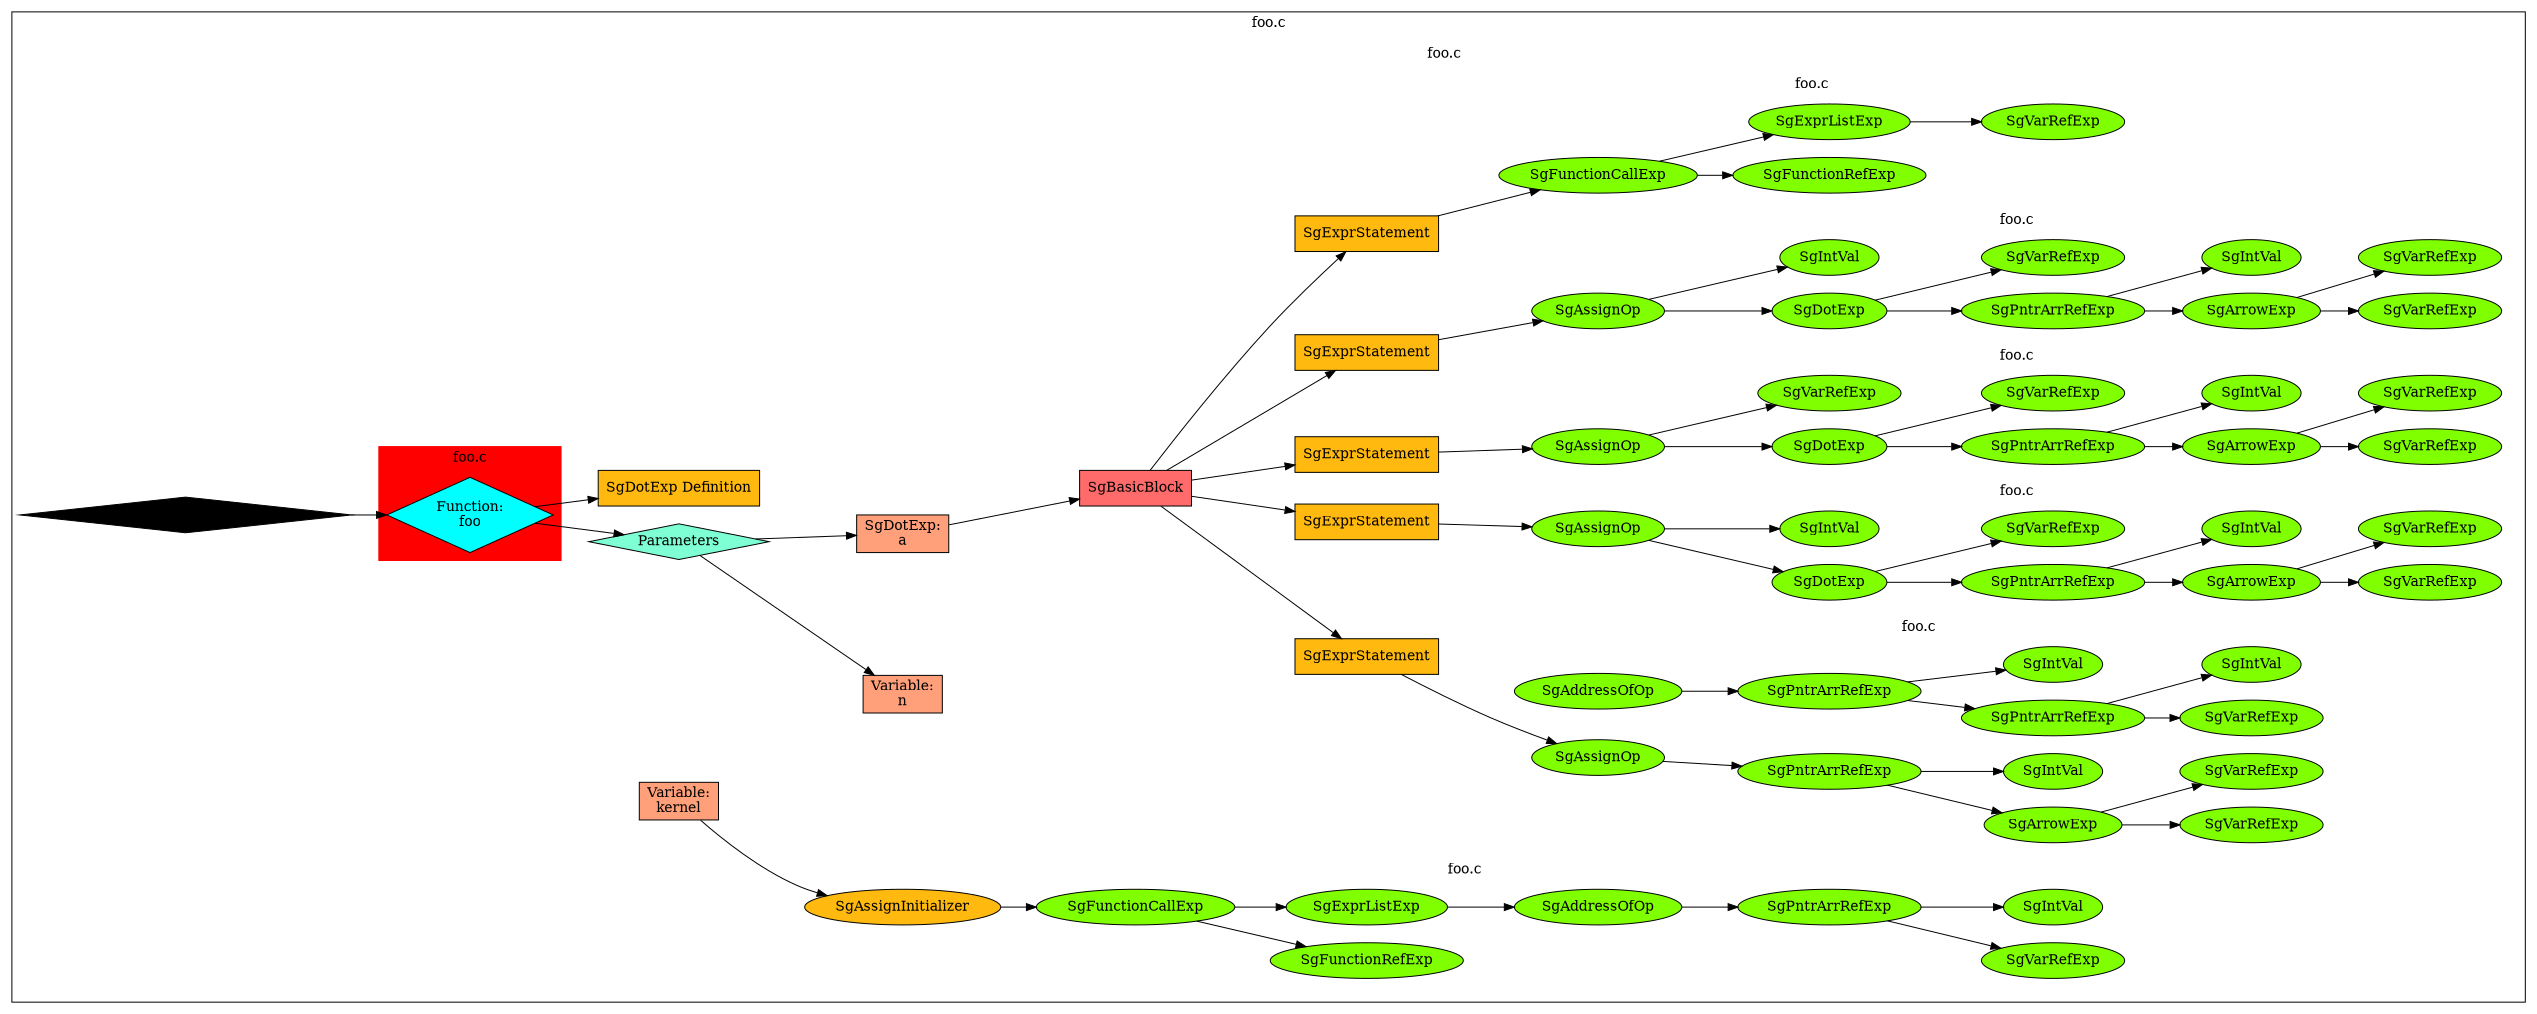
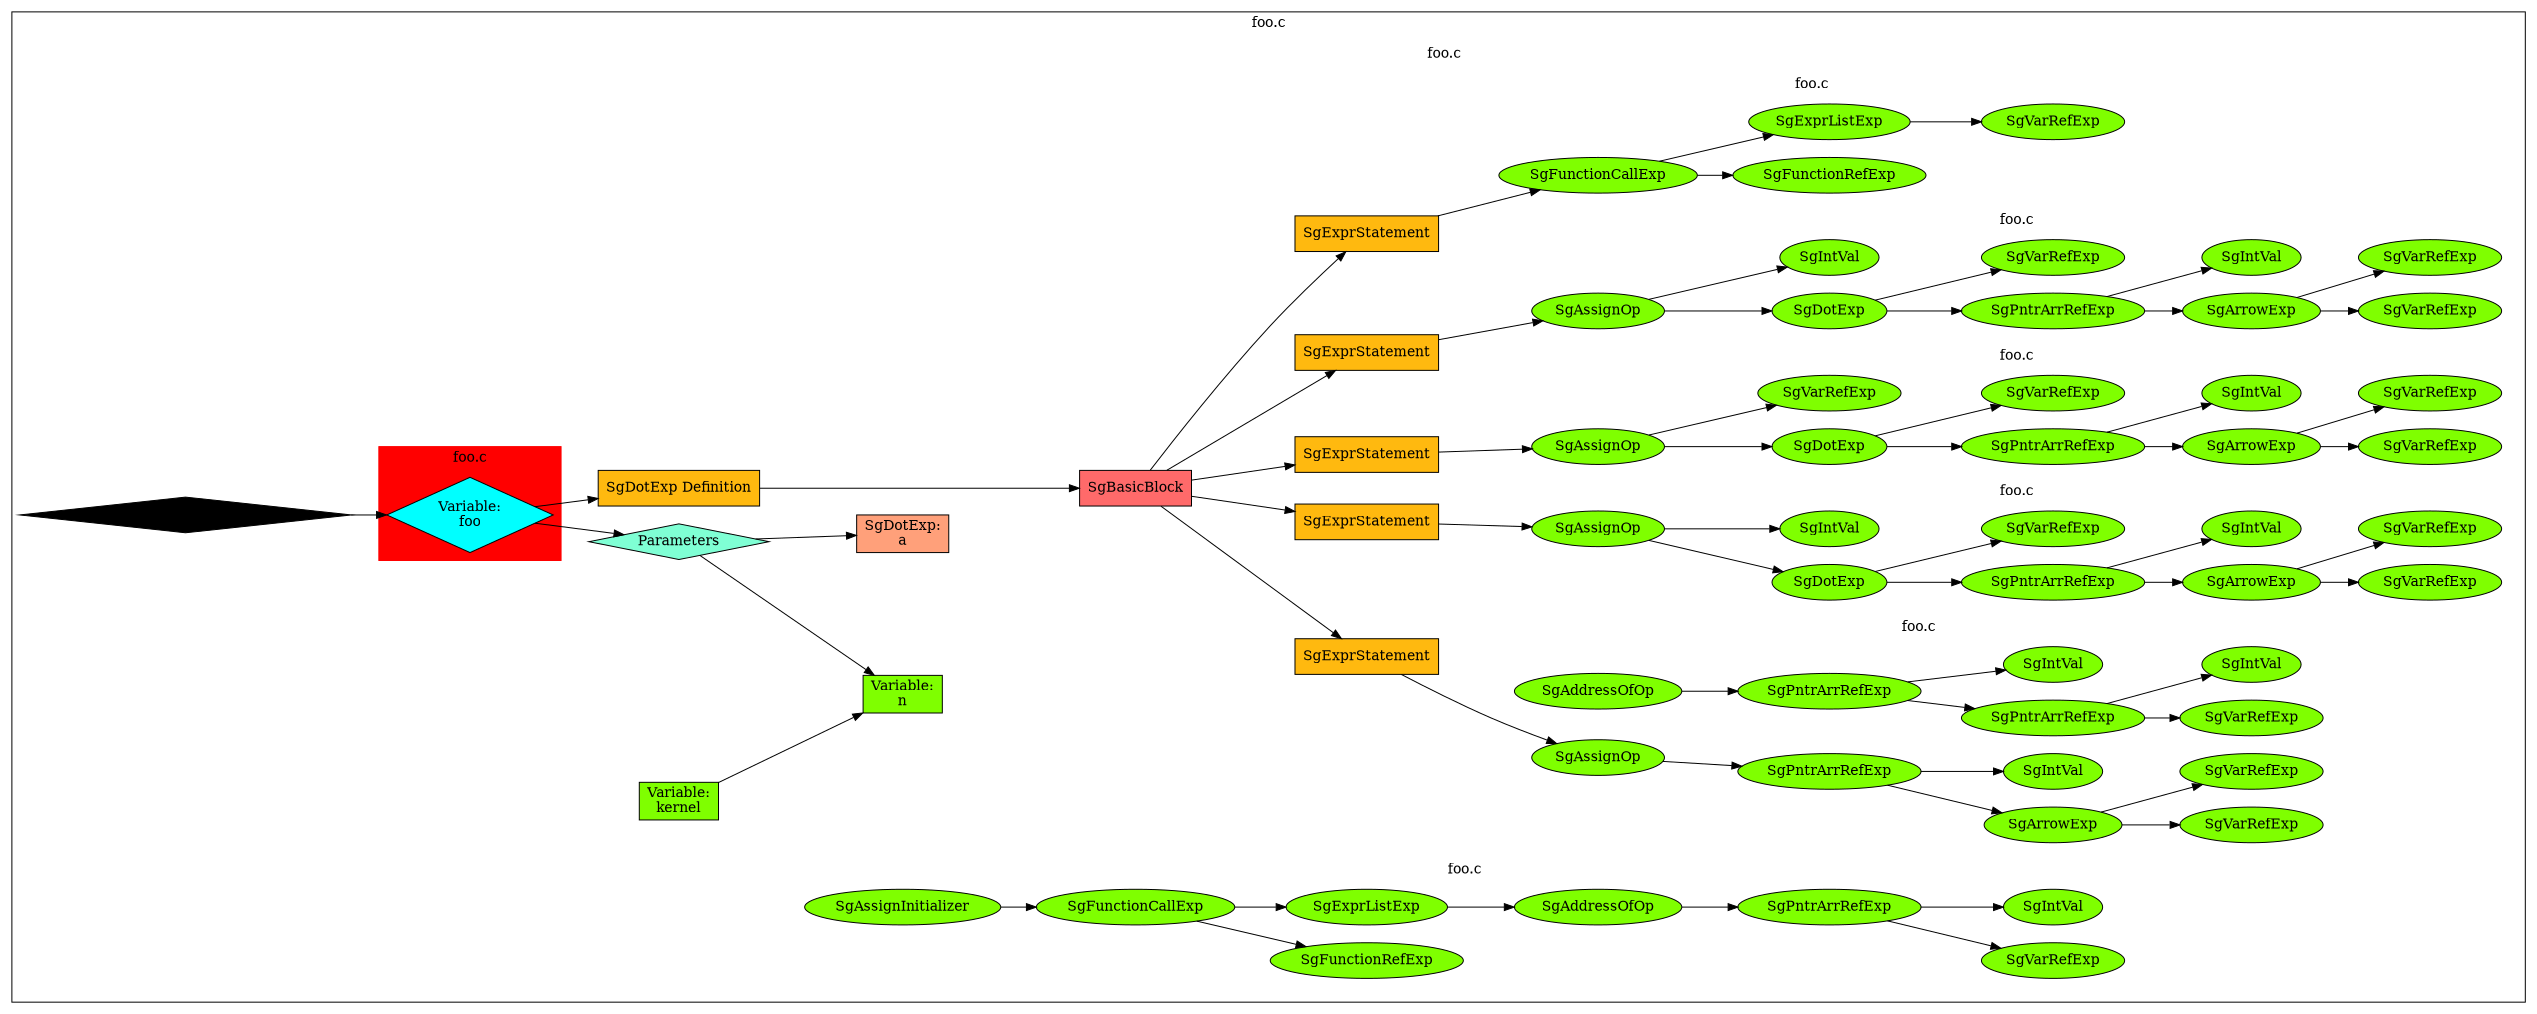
edge "SgDotExp: a" -> "SgBasicBlock": now "SgDotExp Definition" -> "SgBasicBlock"
node "Function: foo": label "Function: foo" -> "Variable: foo"
node "Variable: n": fillcolor lightsalmon -> chartreuse1
node "Variable: kernel": fillcolor lightsalmon -> chartreuse1
edge "Variable: kernel" -> "SgAssignInitializer": now "Variable: kernel" -> "Variable: n"
node "SgAssignInitializer": fillcolor darkgoldenrod1 -> chartreuse1
